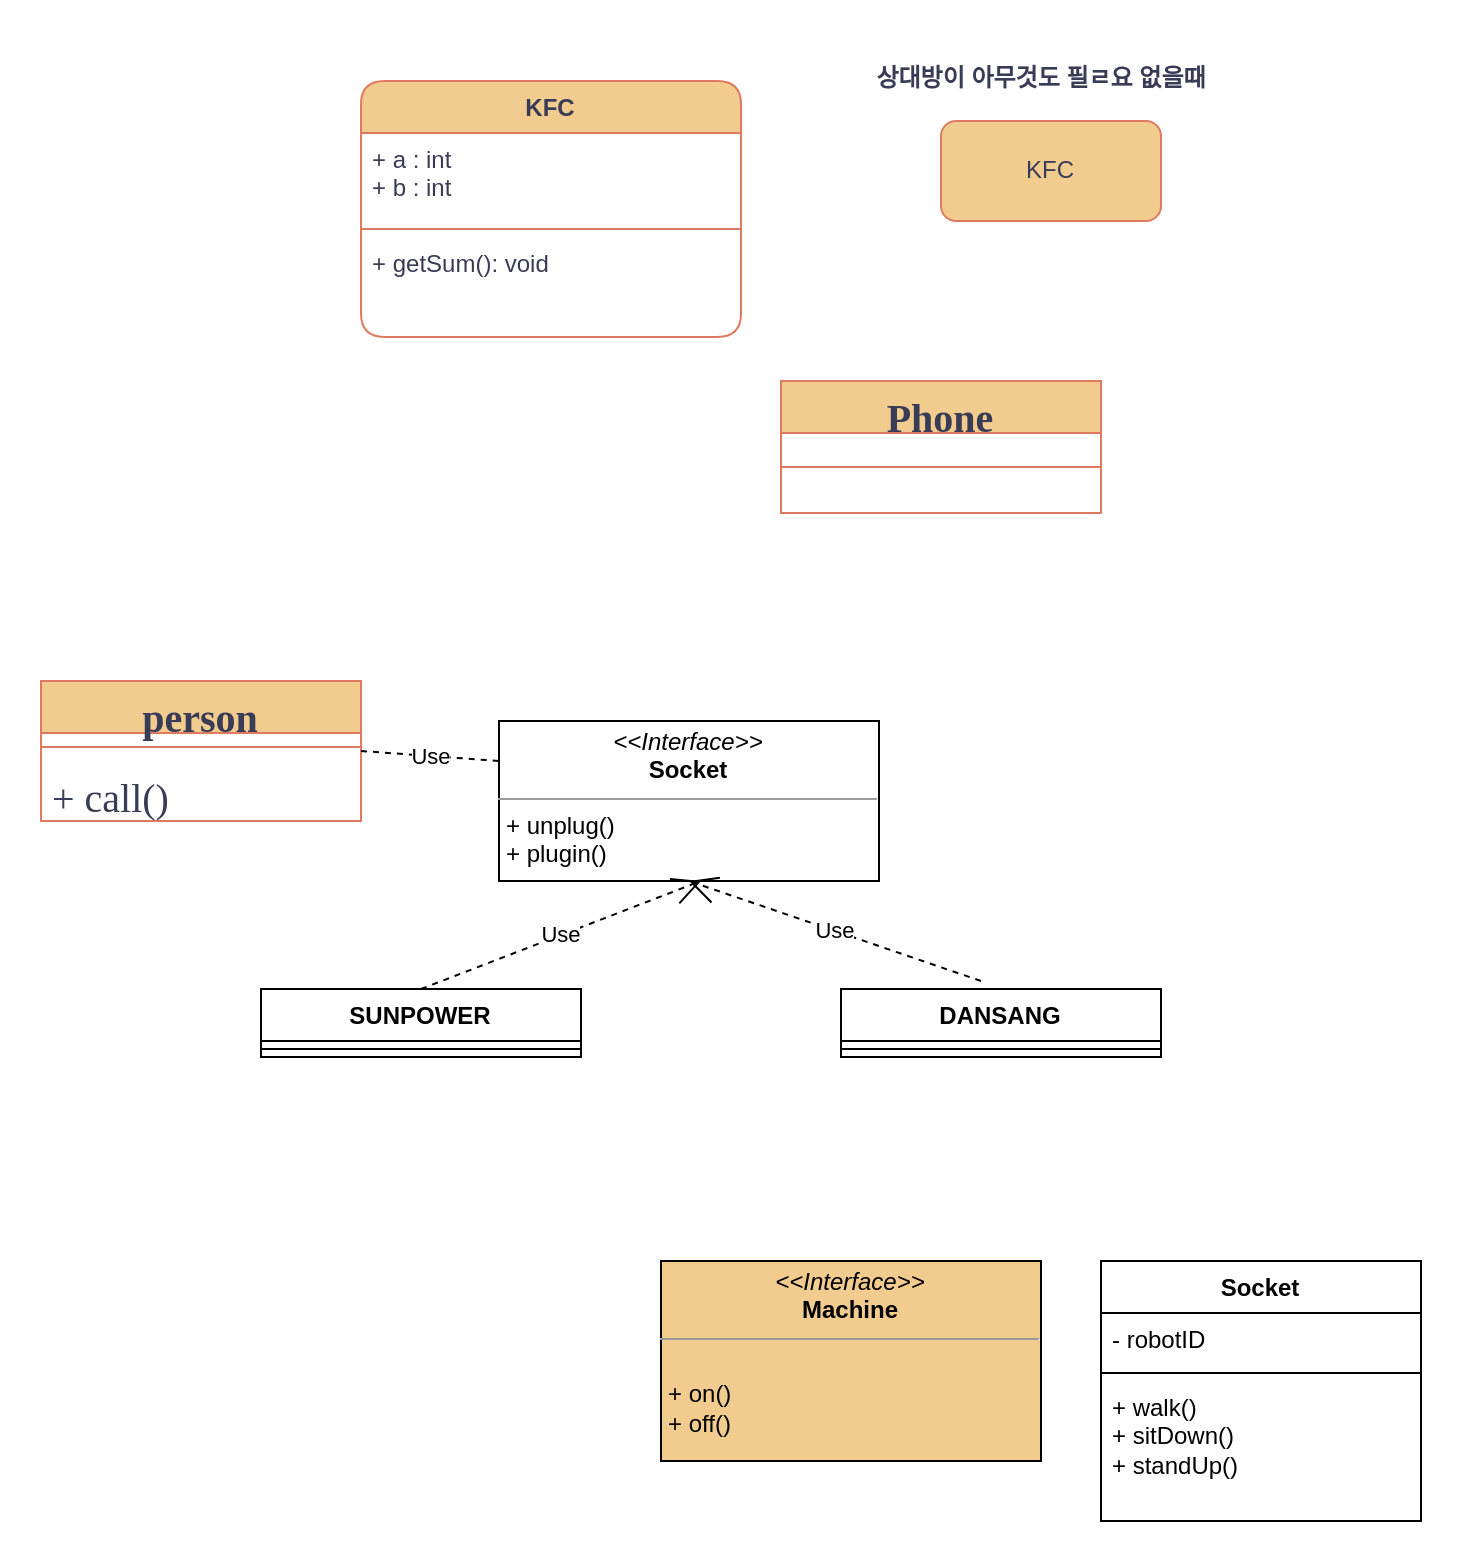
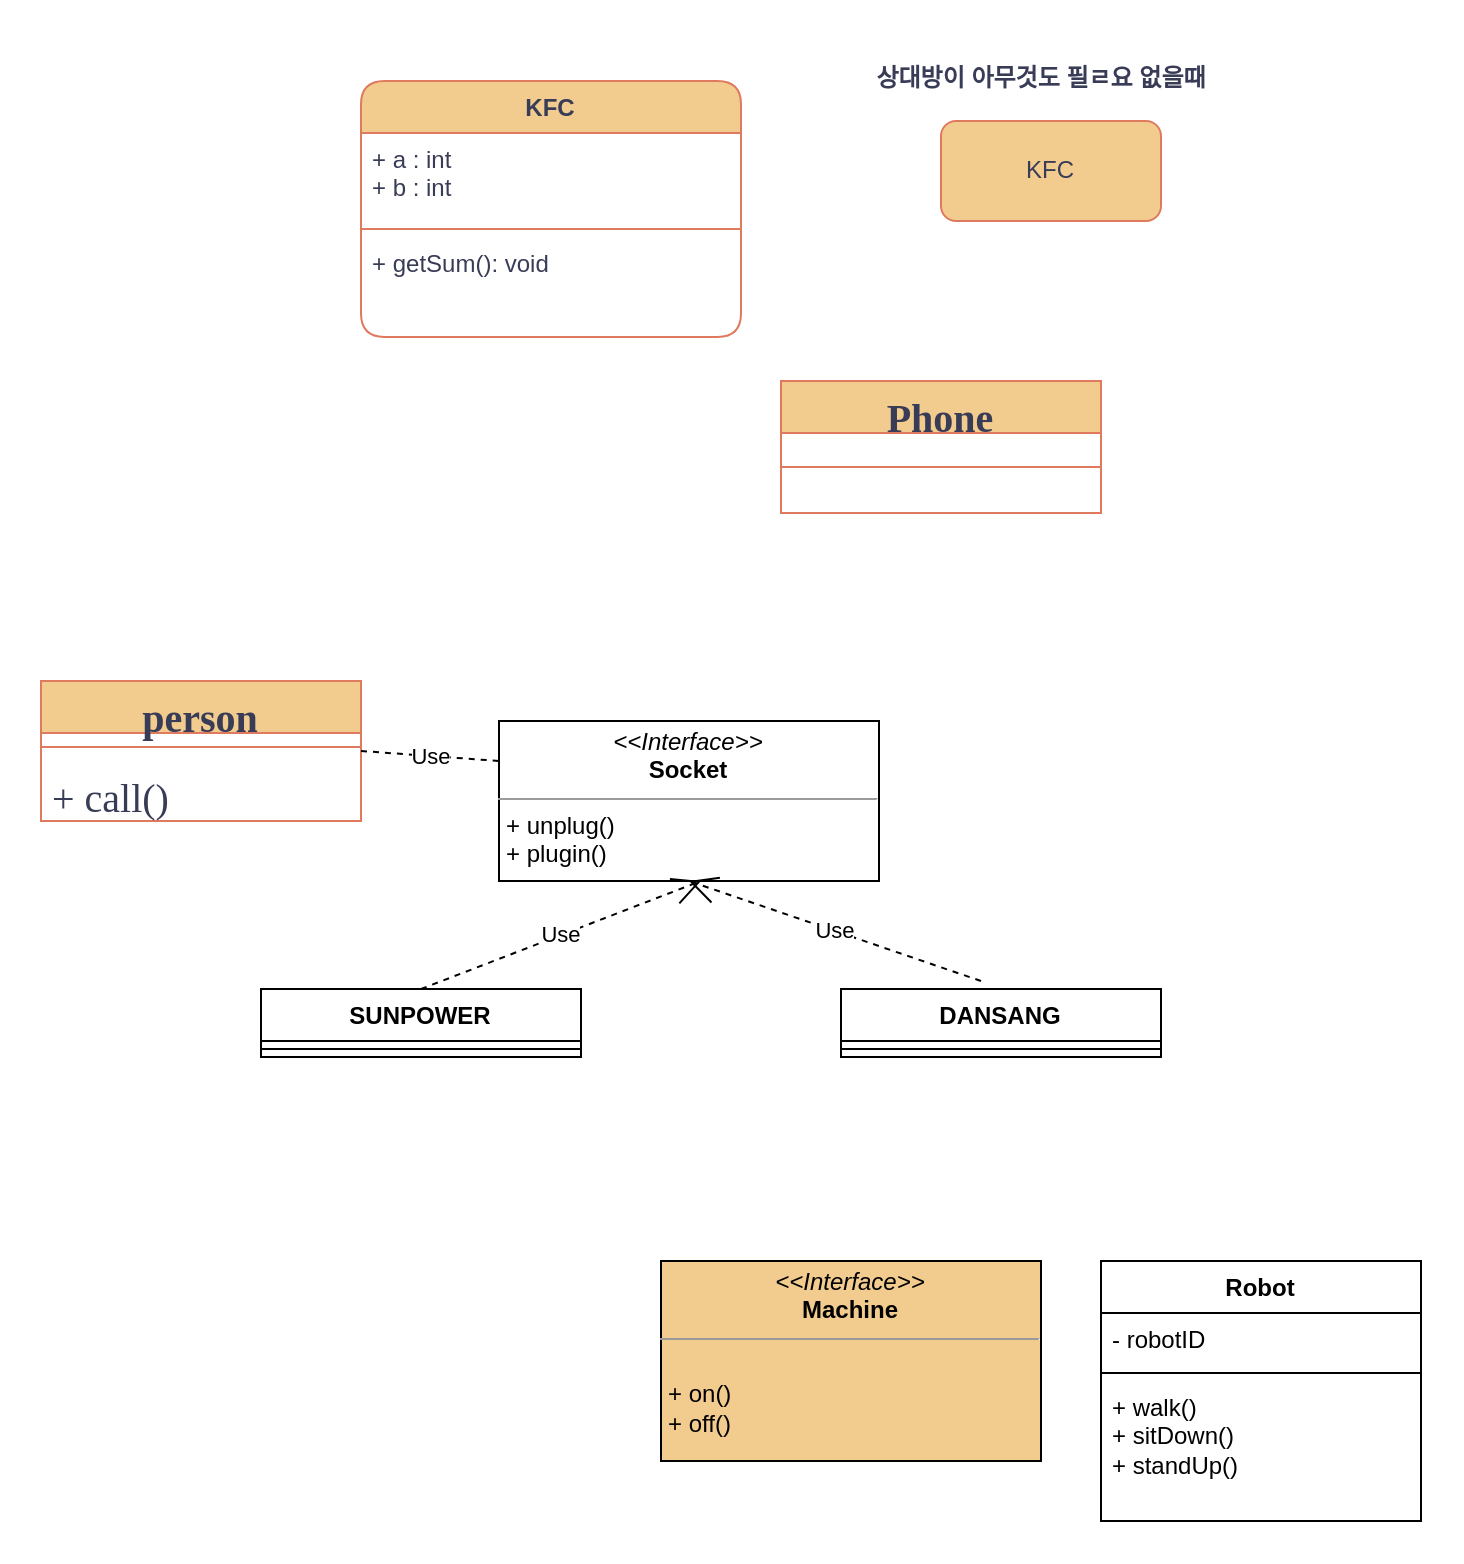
node "Socket": label "Socket" -> "Robot"
